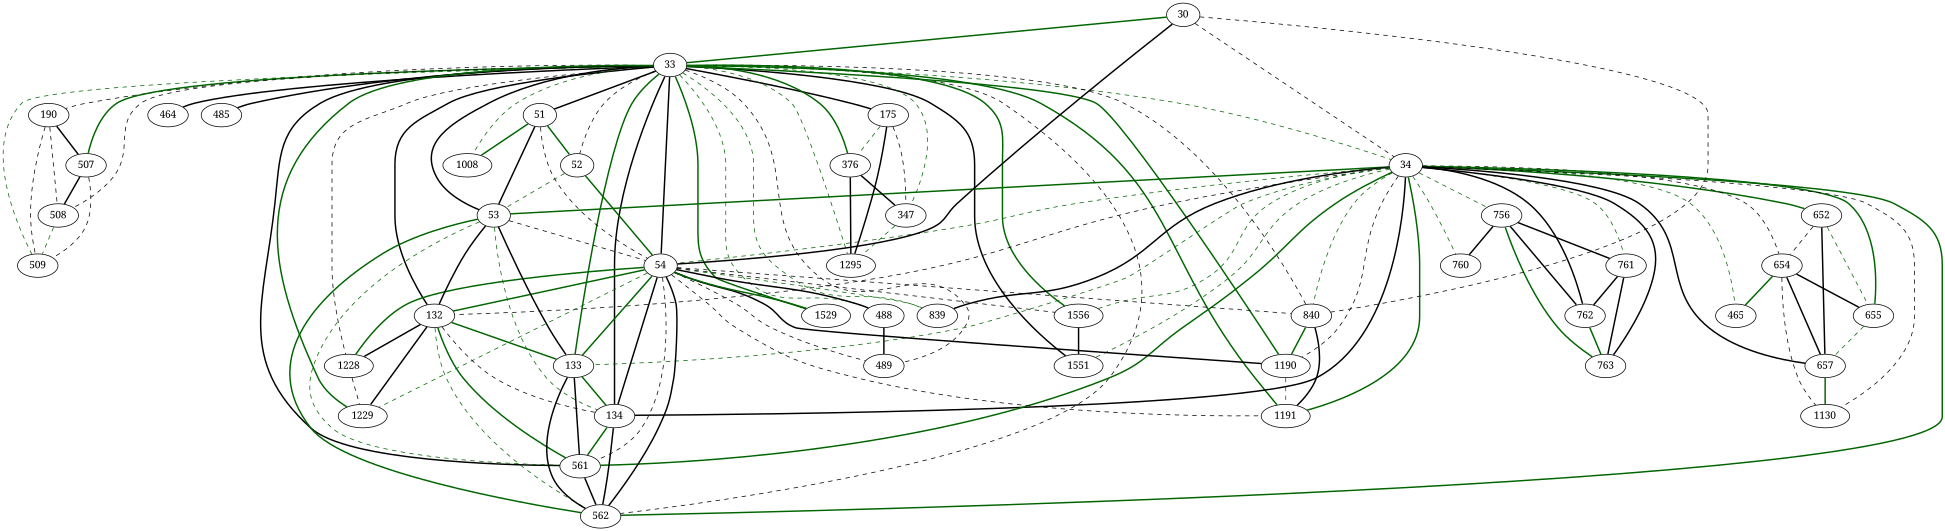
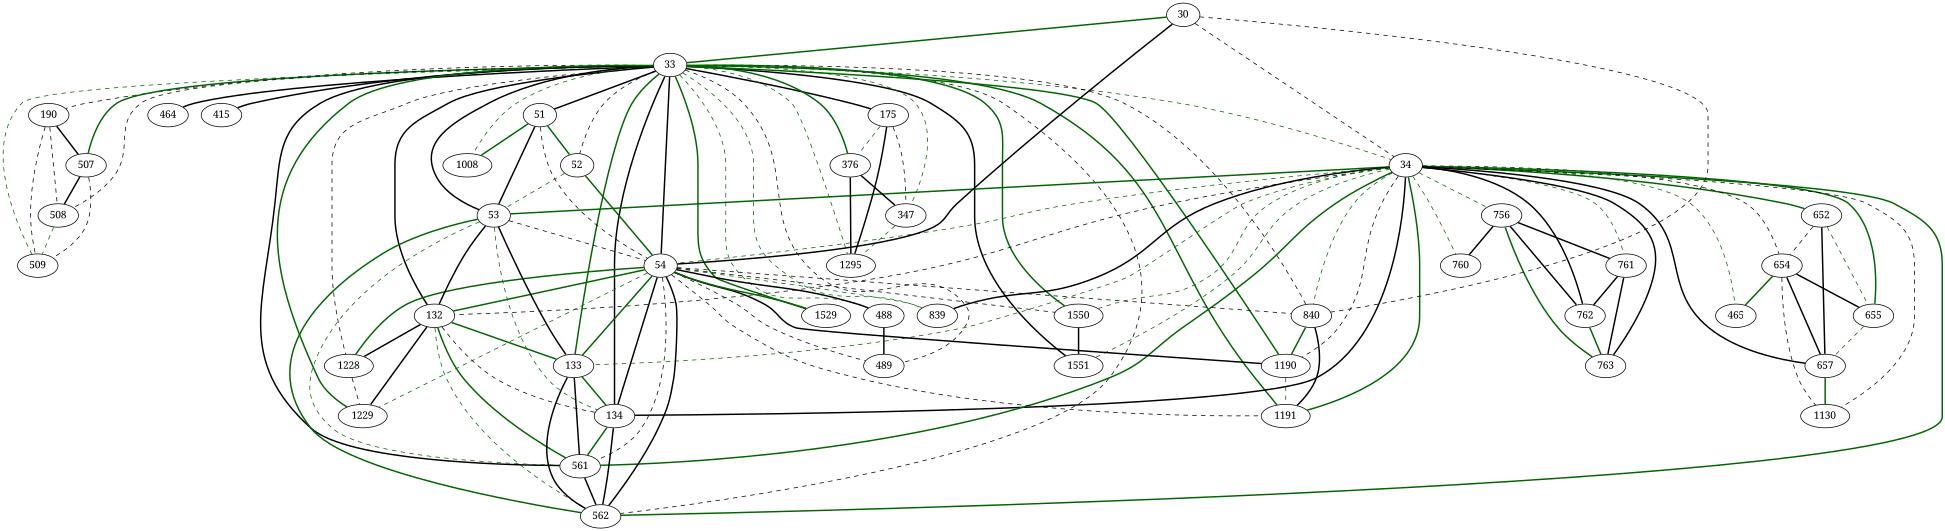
node "485": label "485" -> "415"
node "1556": label "1556" -> "1550"
